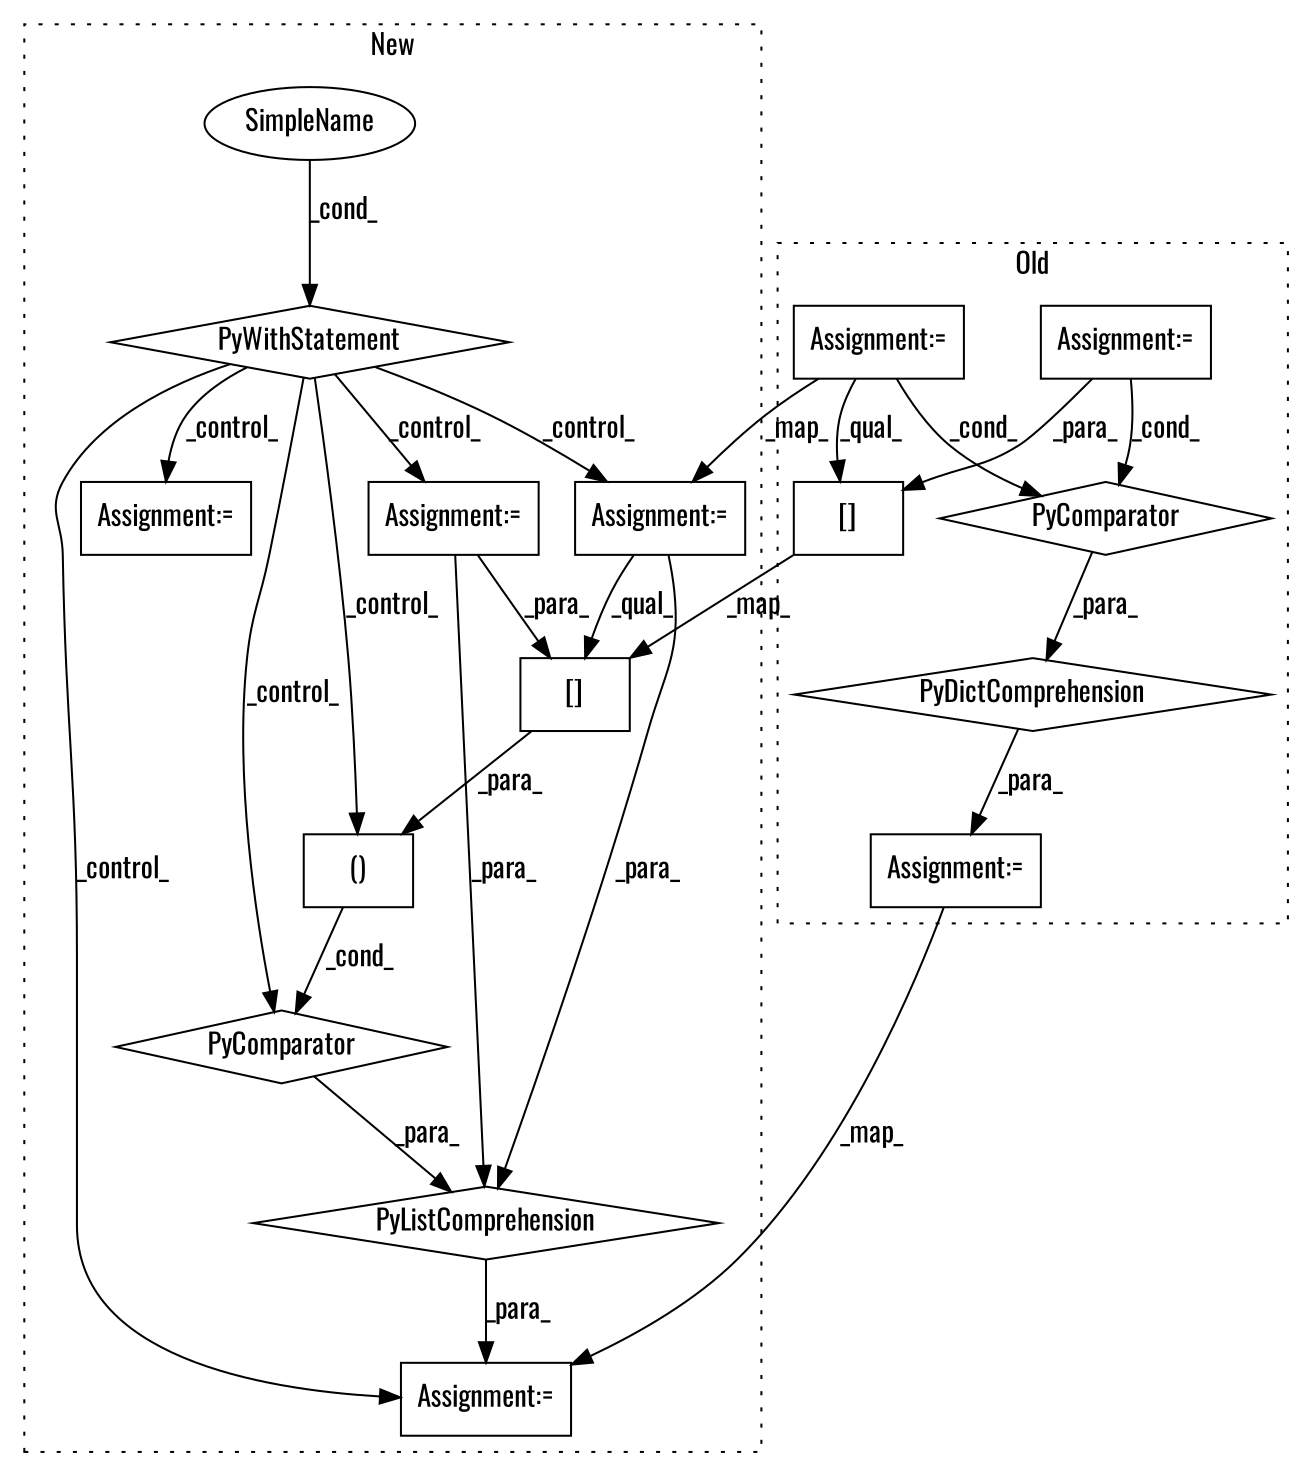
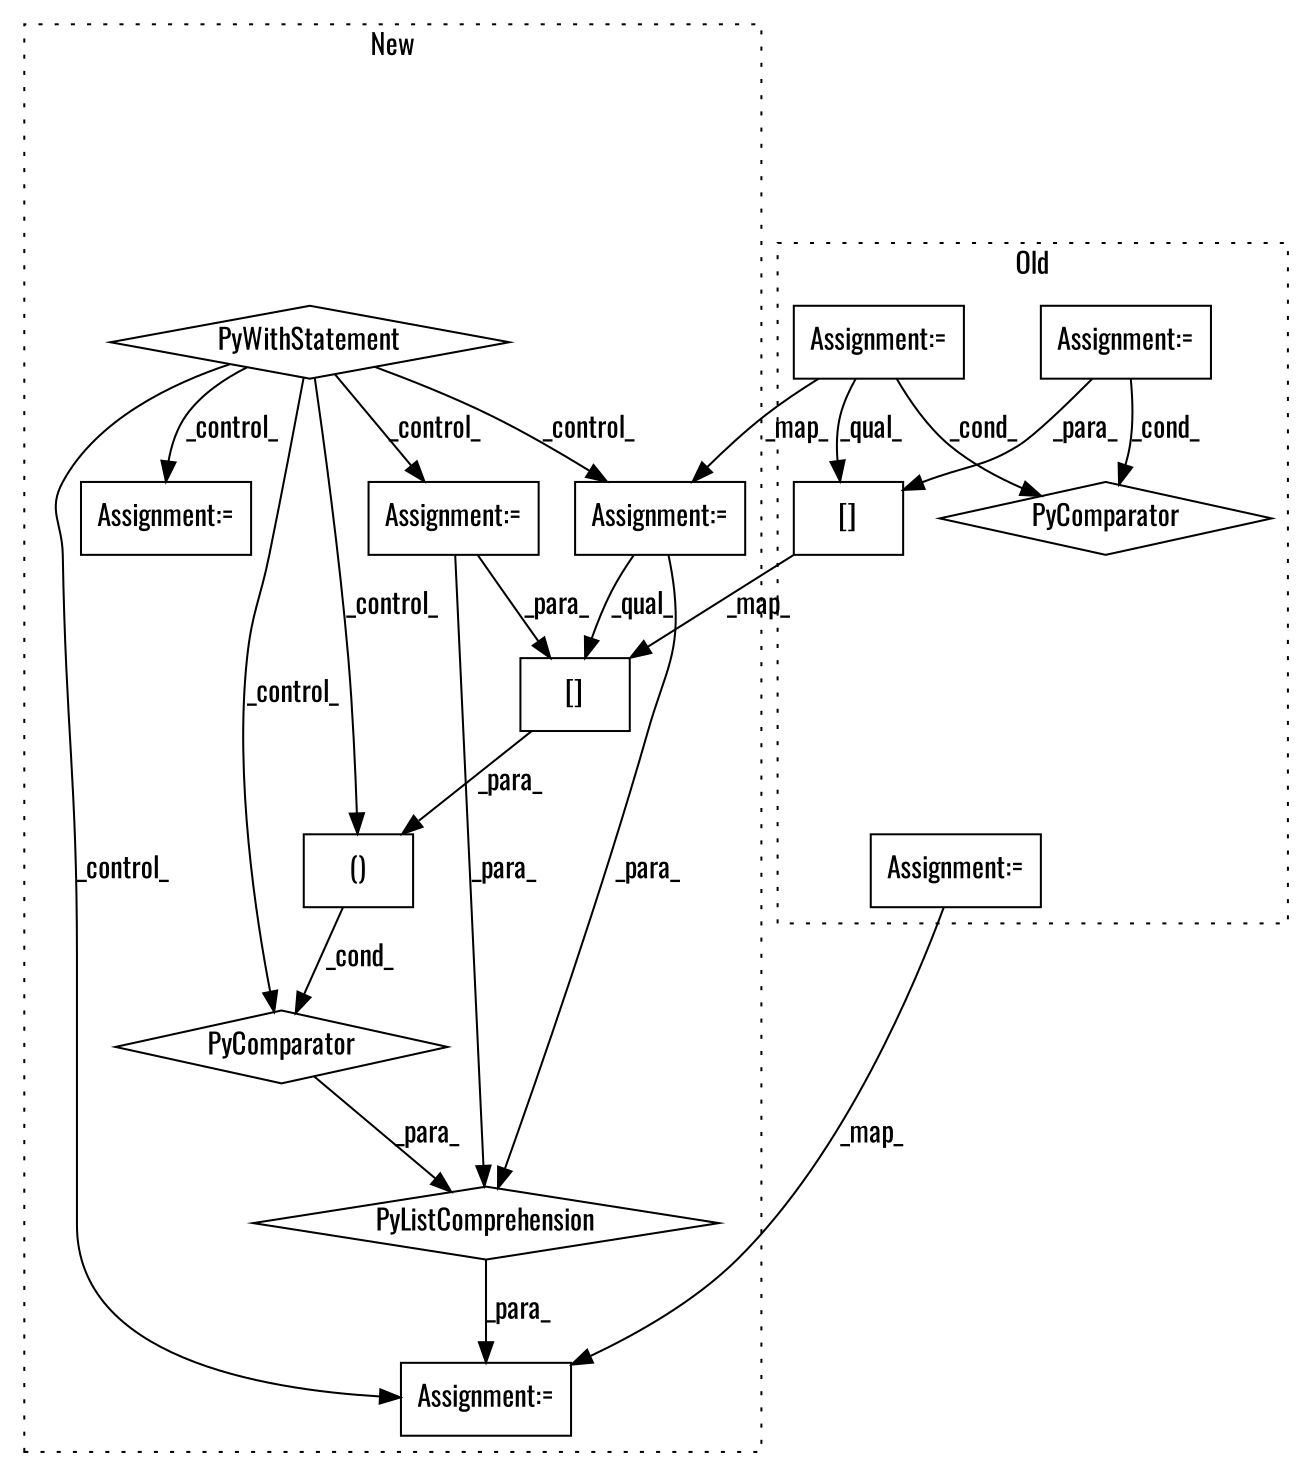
node "SimpleName": removed
node "PyDictComprehension": removed
